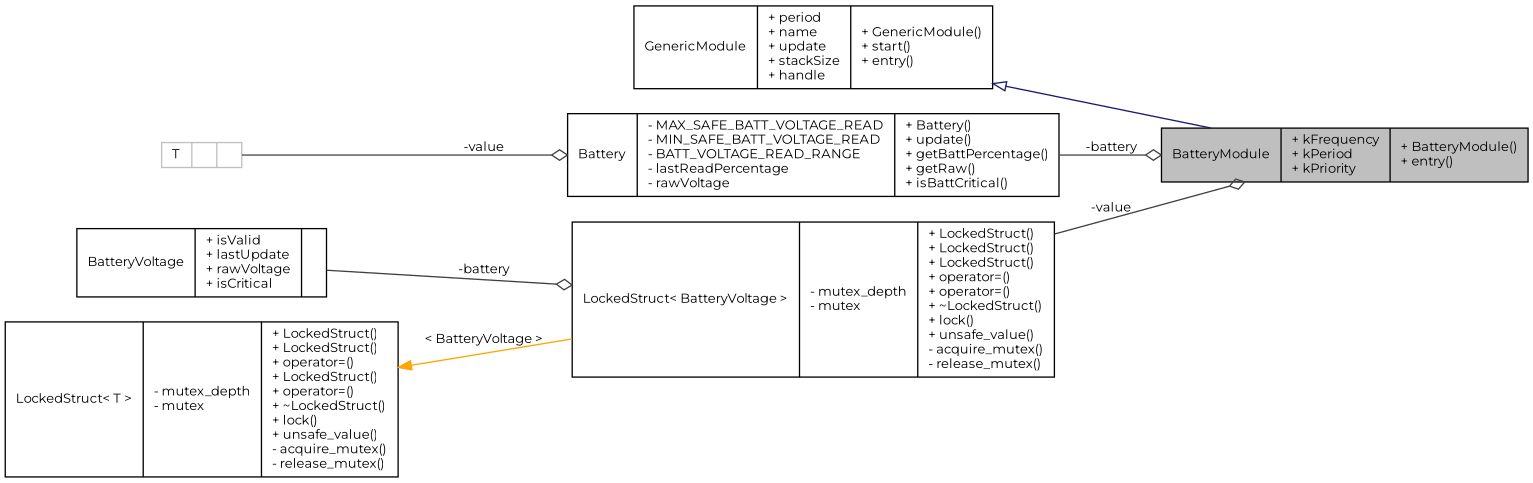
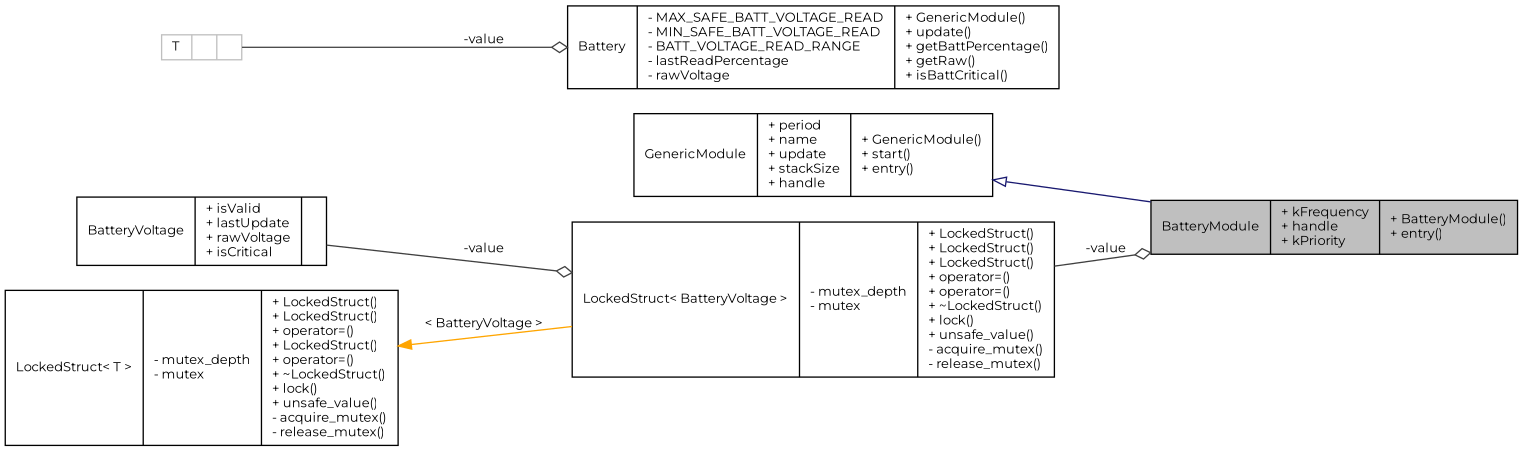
node "Battery": text "+ Battery()" -> "+ GenericModule()"
node "BatteryModule": text "+ kPeriod" -> "+ handle"
edge "Battery" -> "BatteryModule": removed, label "-battery"
edge "BatteryVoltage" -> "LockedStruct< BatteryVoltage >": label " -battery" -> " -value"
